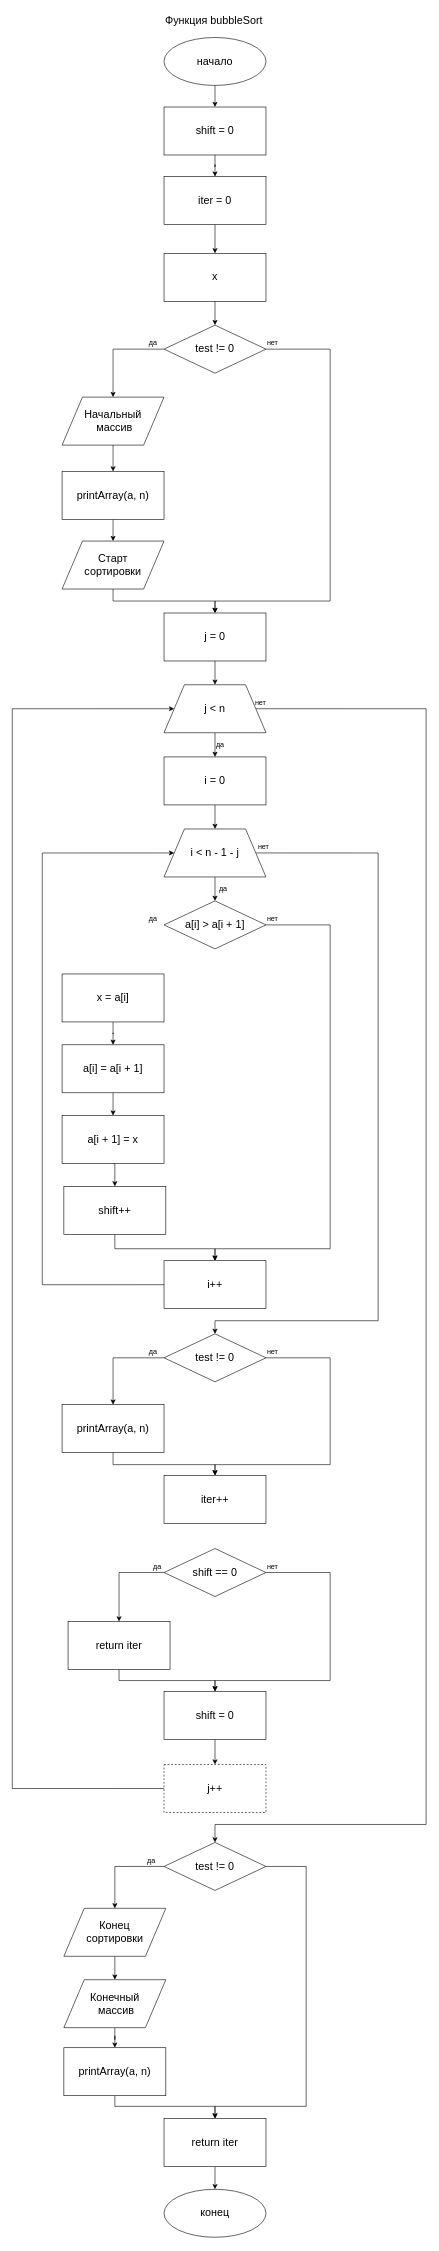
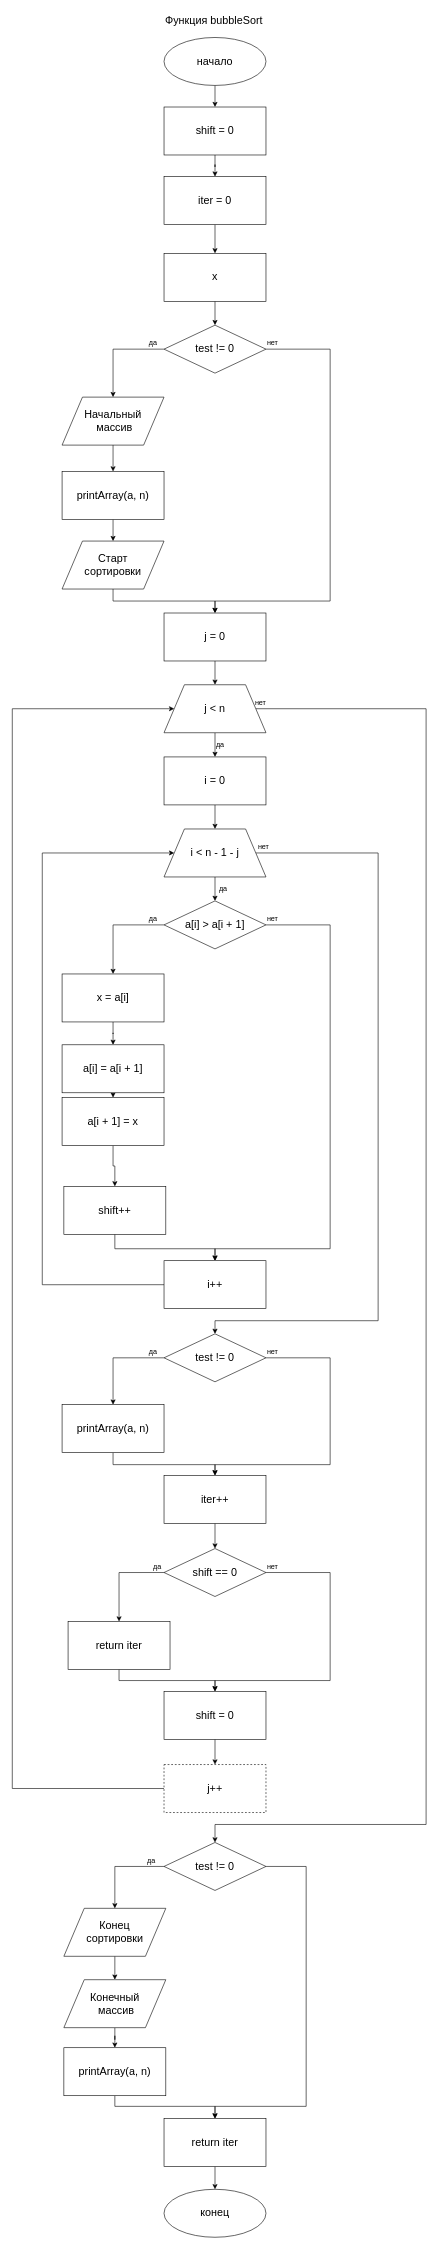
edge "a[i] > a[i + 1]" -> "x = a[i]": added
node "a[i + 1] = x": moved (113, 1140) -> (113, 1122)
edge "iter++" -> "shift == 0": added
